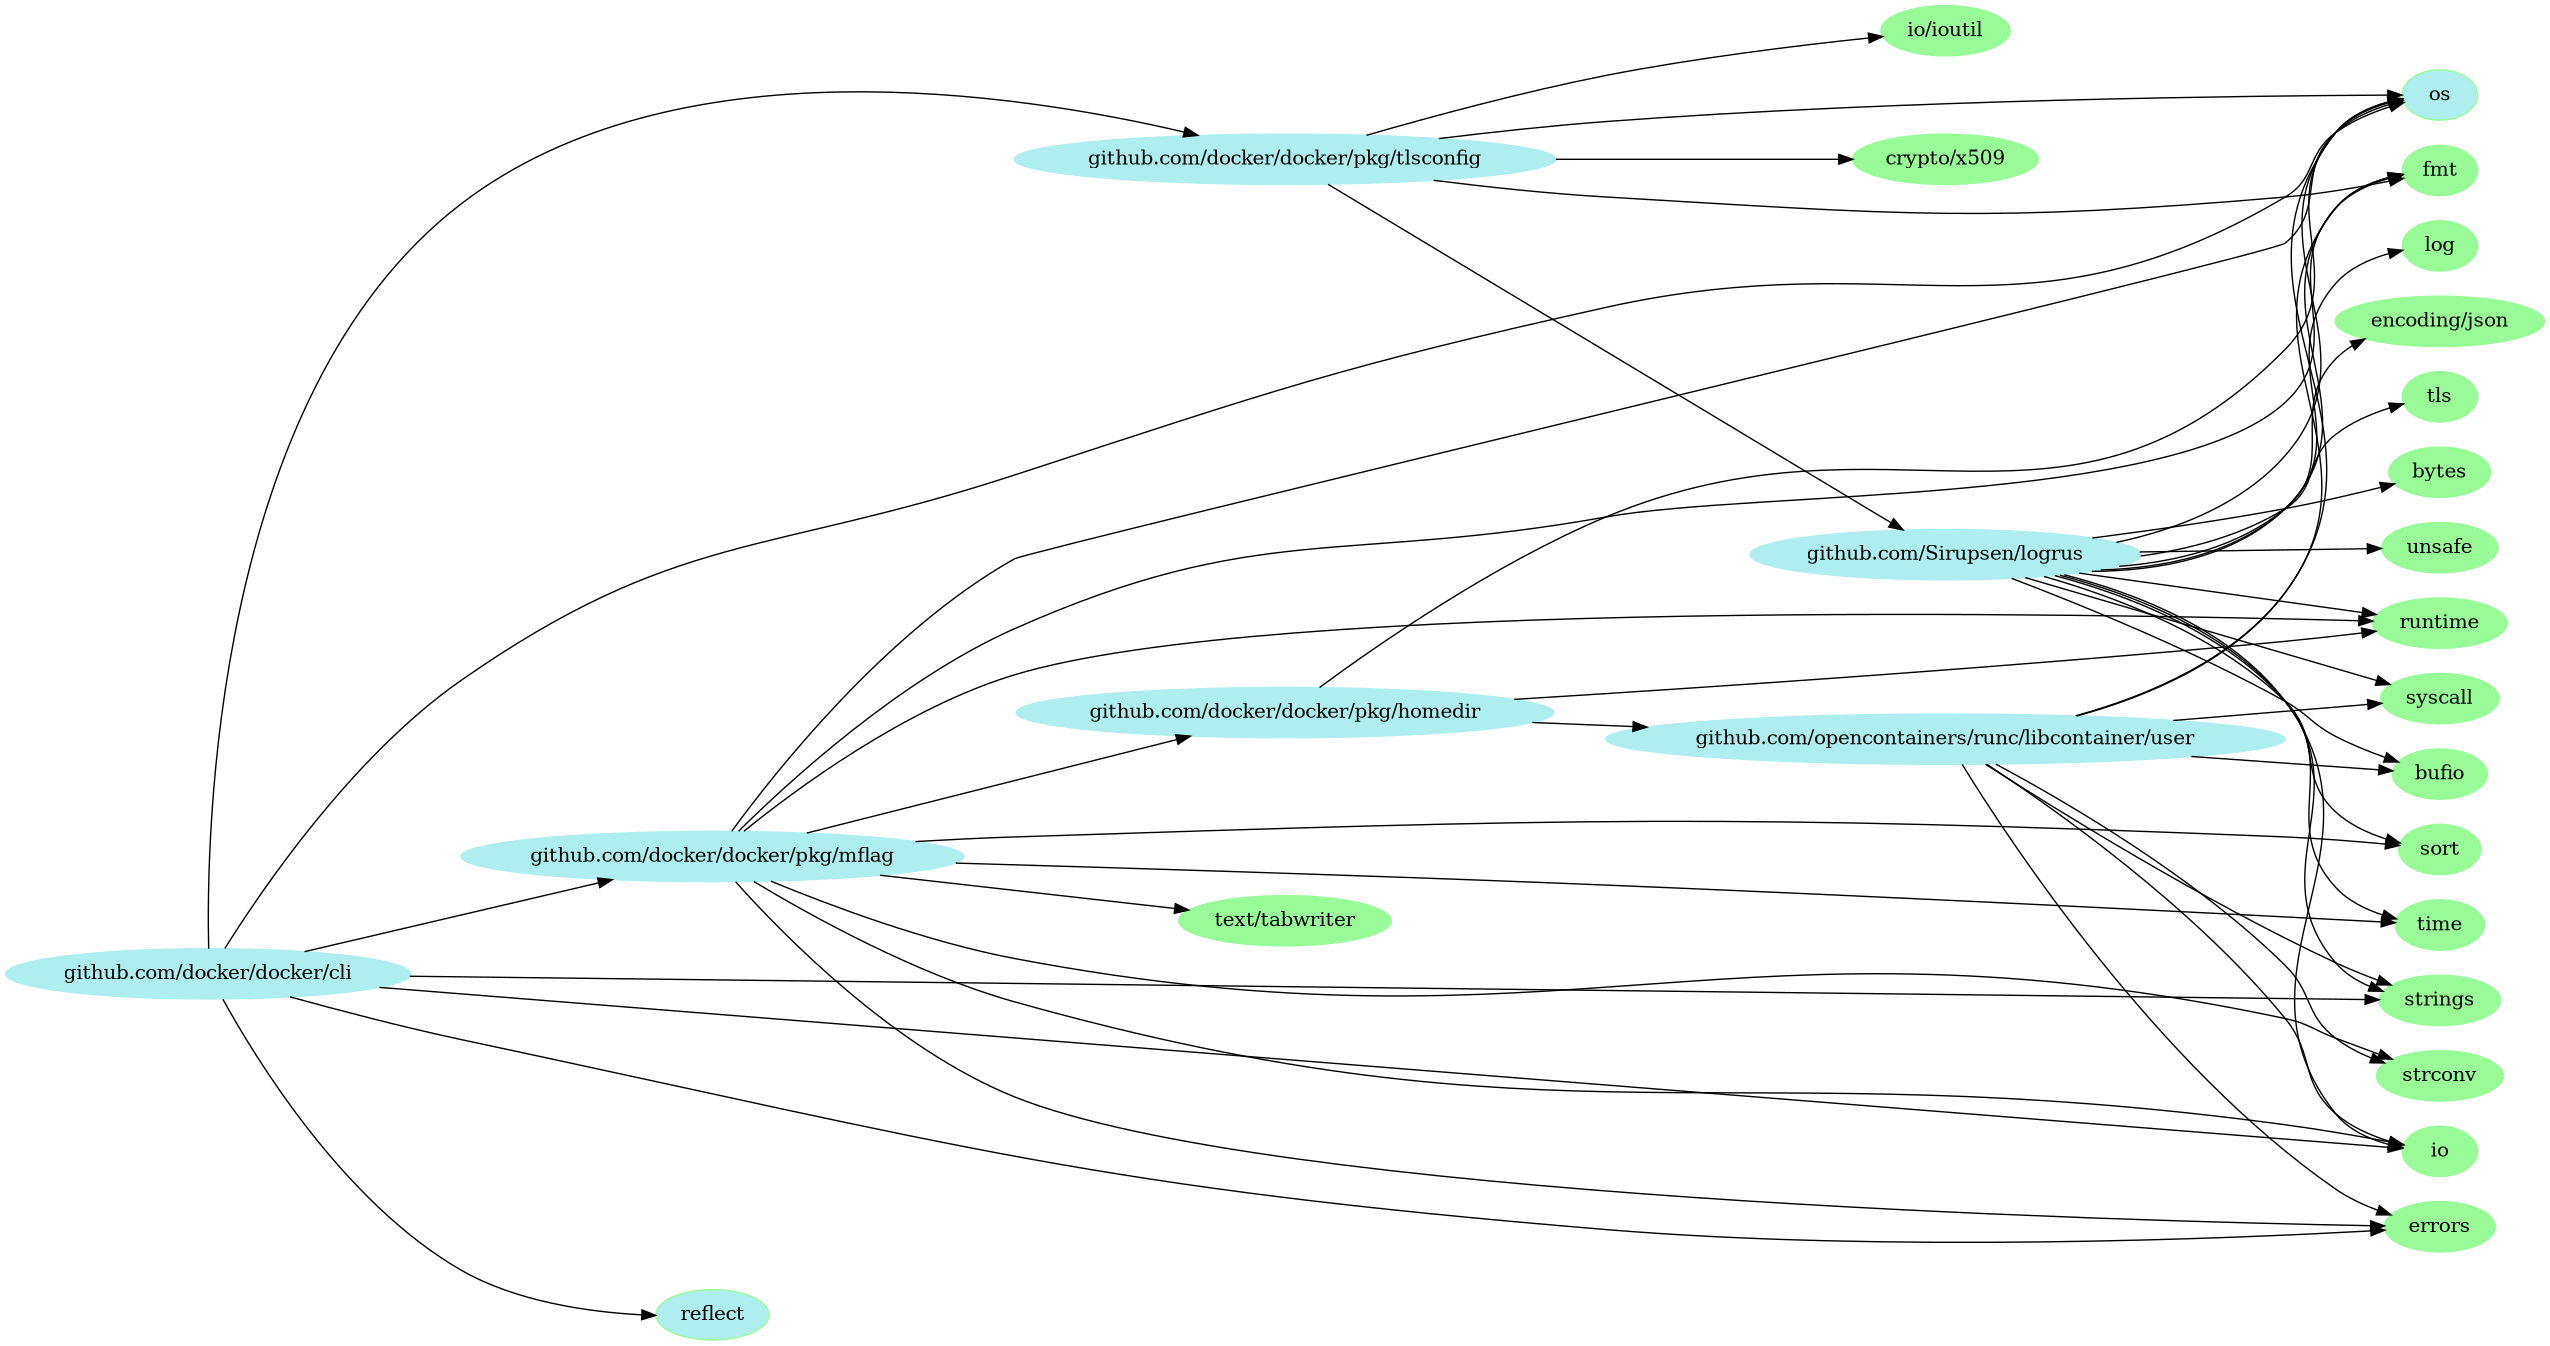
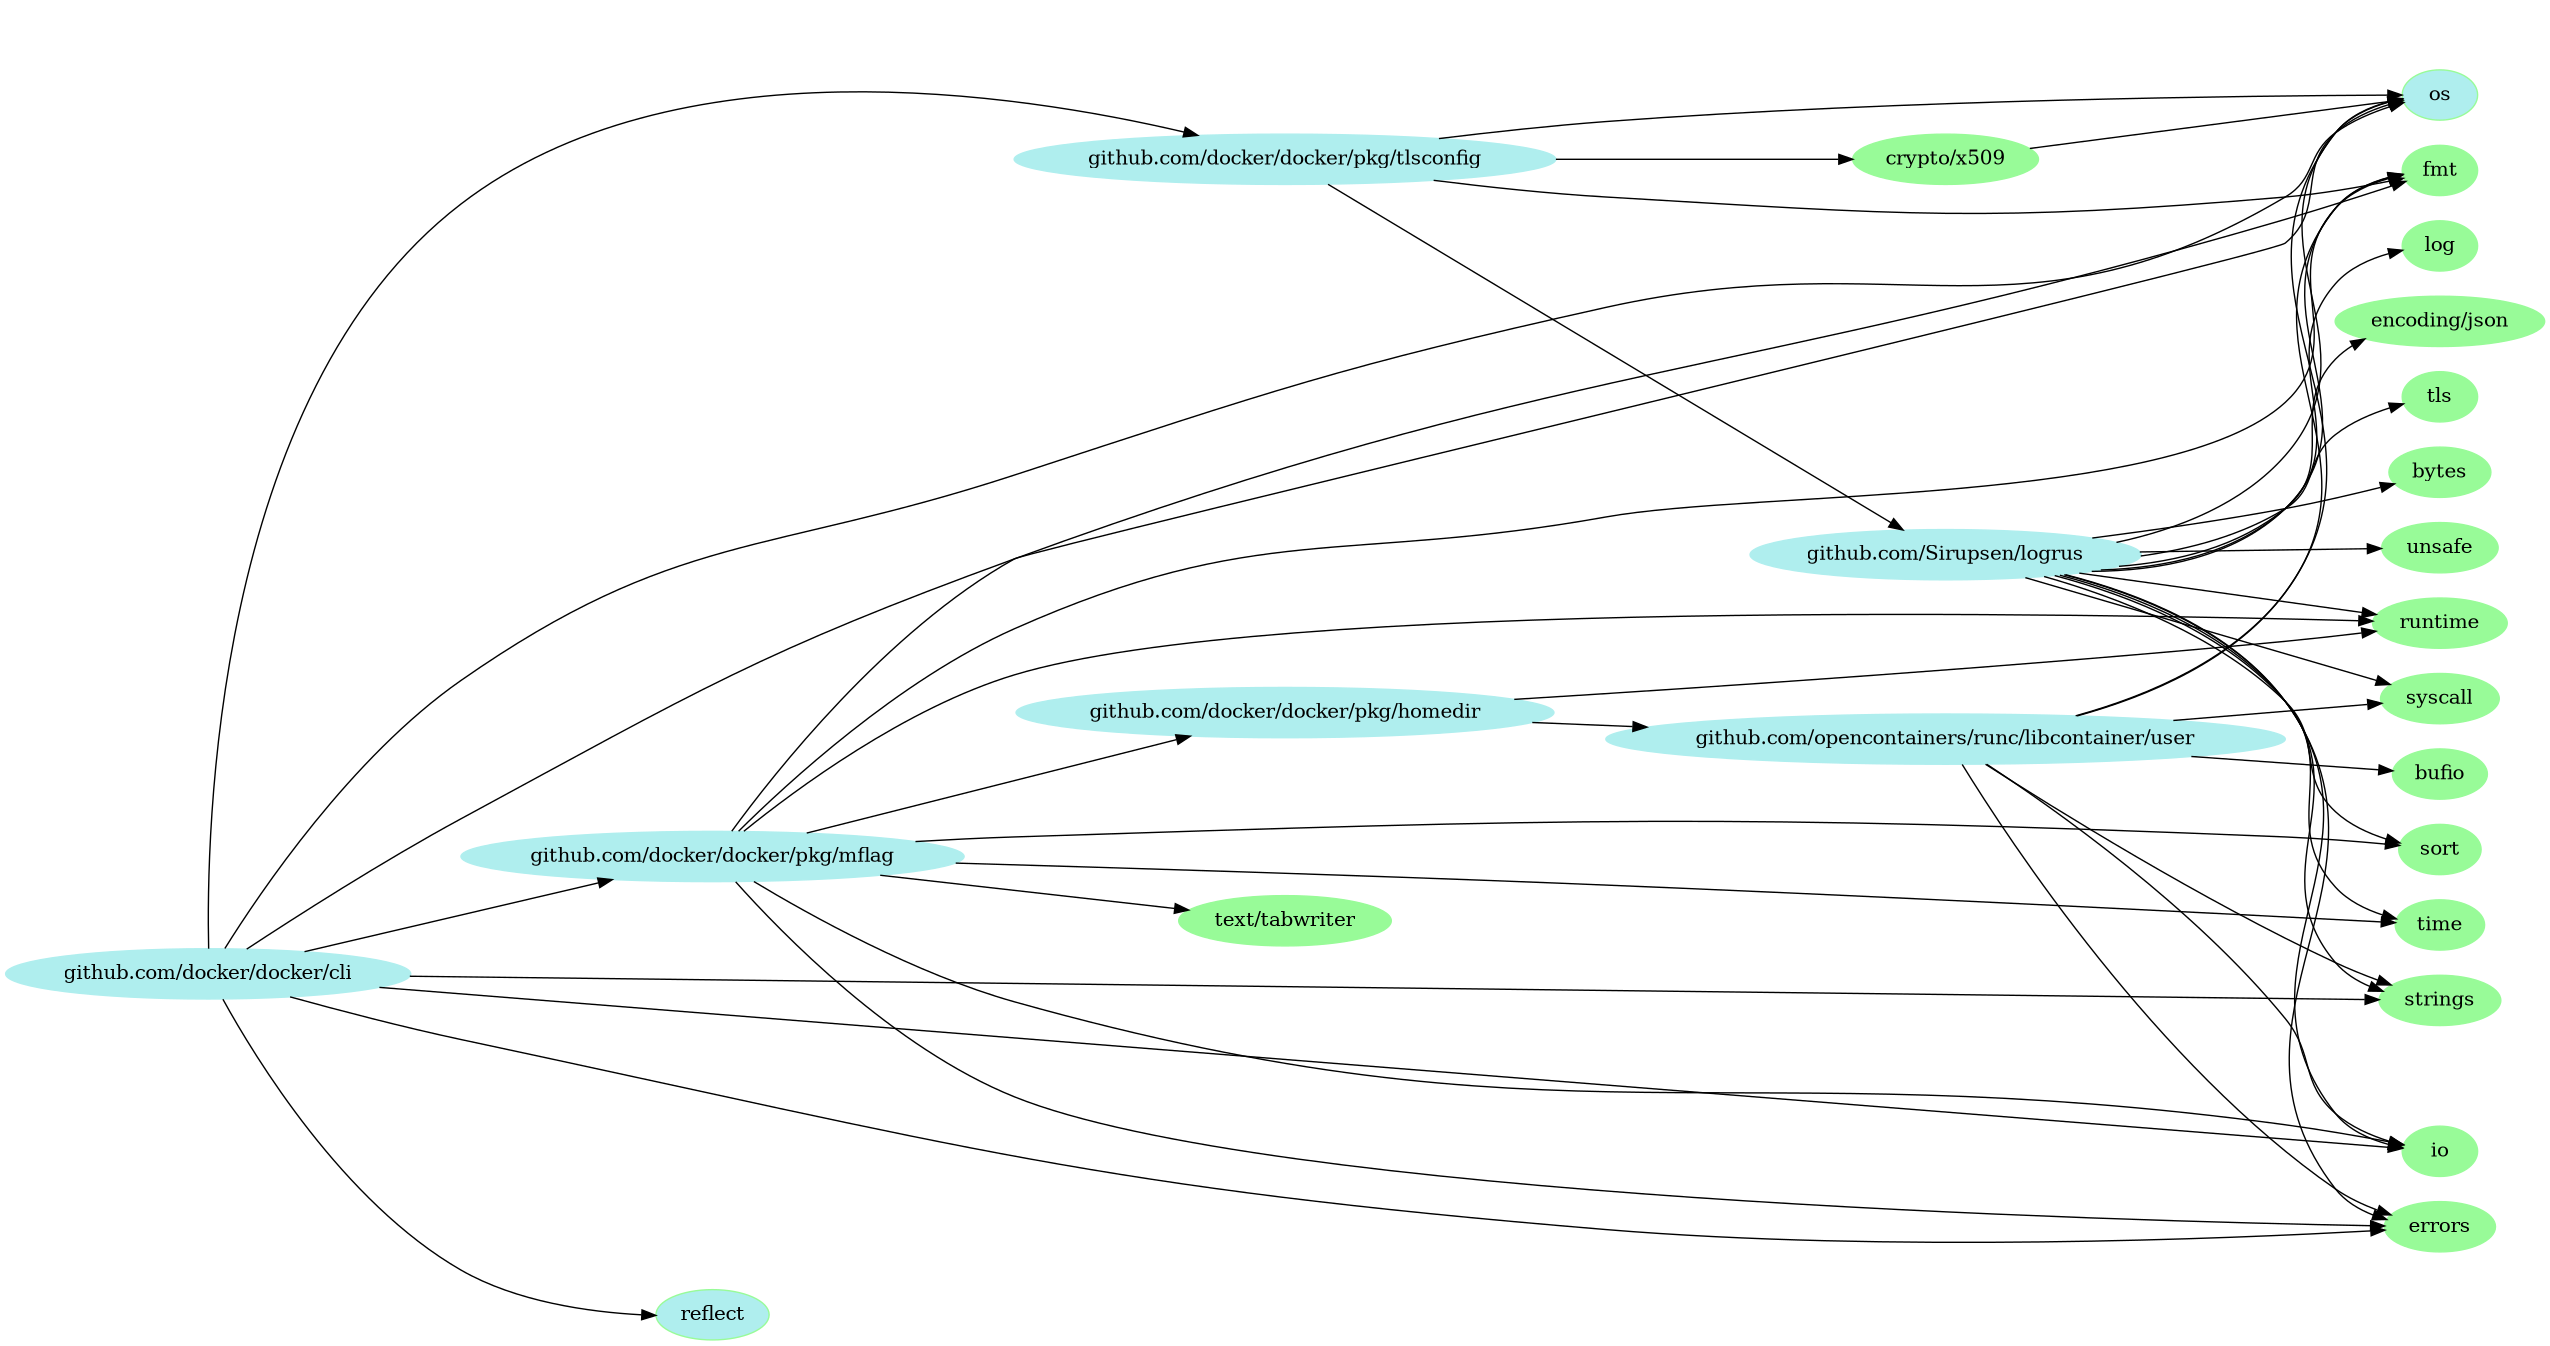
node "io/ioutil": removed
edge "github.com/docker/docker/cli" -> "fmt": added
edge "github.com/docker/docker/pkg/homedir" -> "os": now "crypto/x509" -> "os"
edge "github.com/Sirupsen/logrus" -> "bufio": now "github.com/Sirupsen/logrus" -> "errors"
node "strconv": removed
